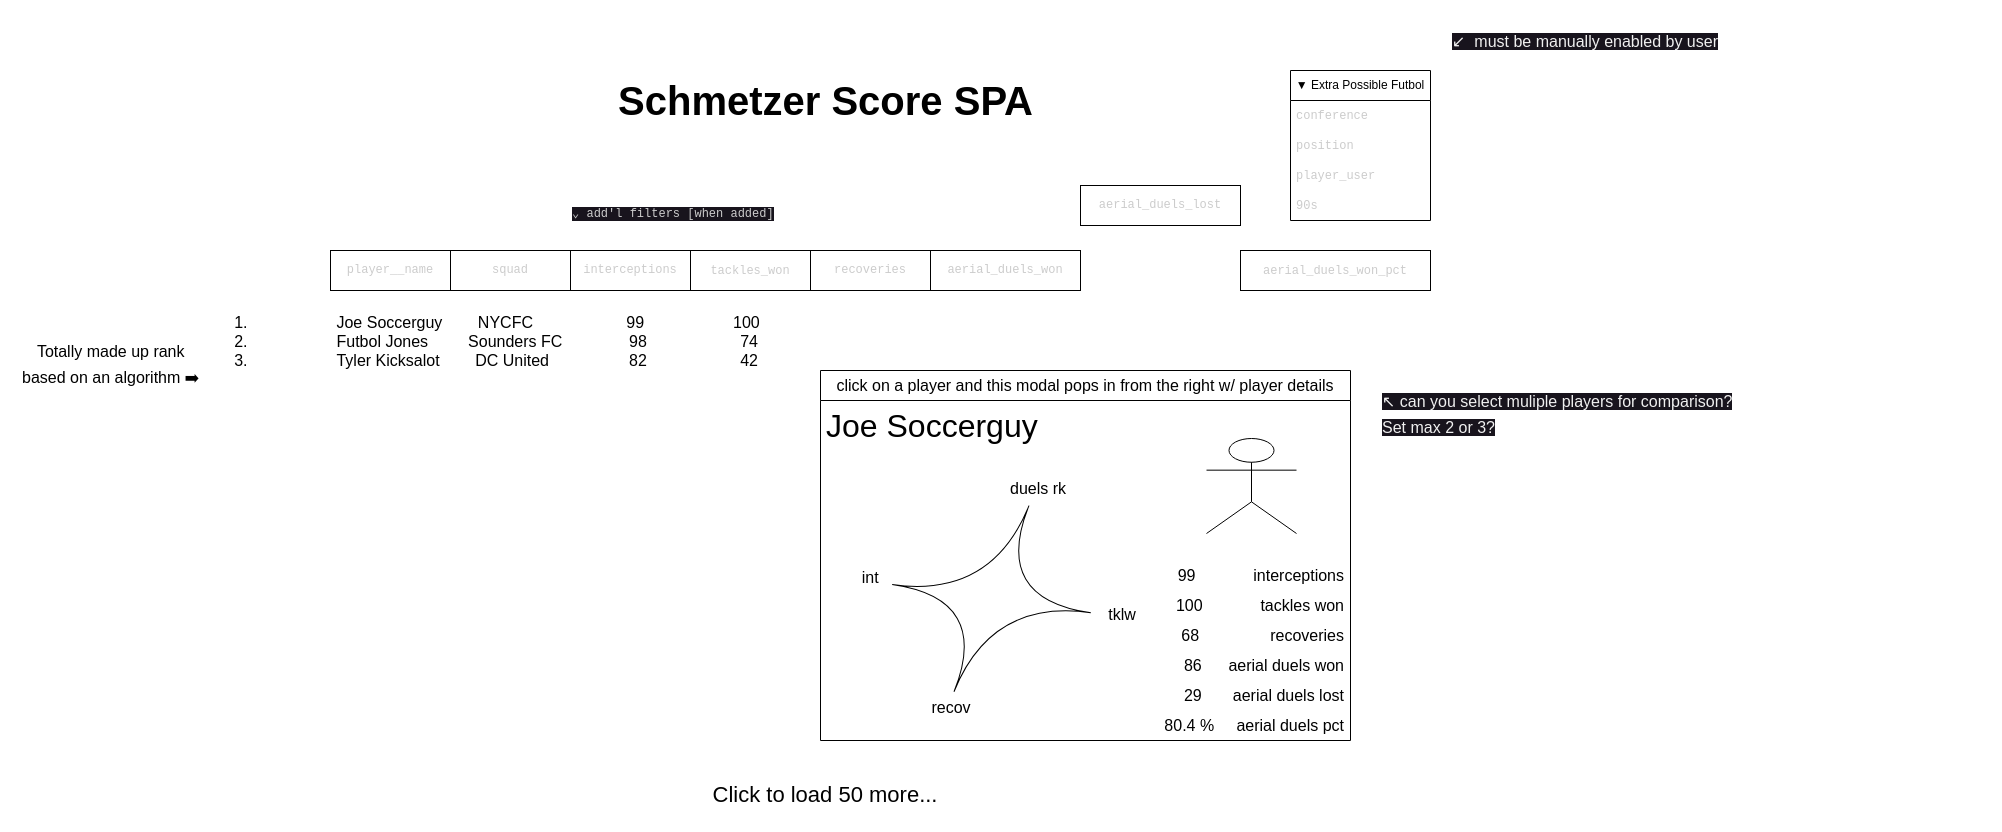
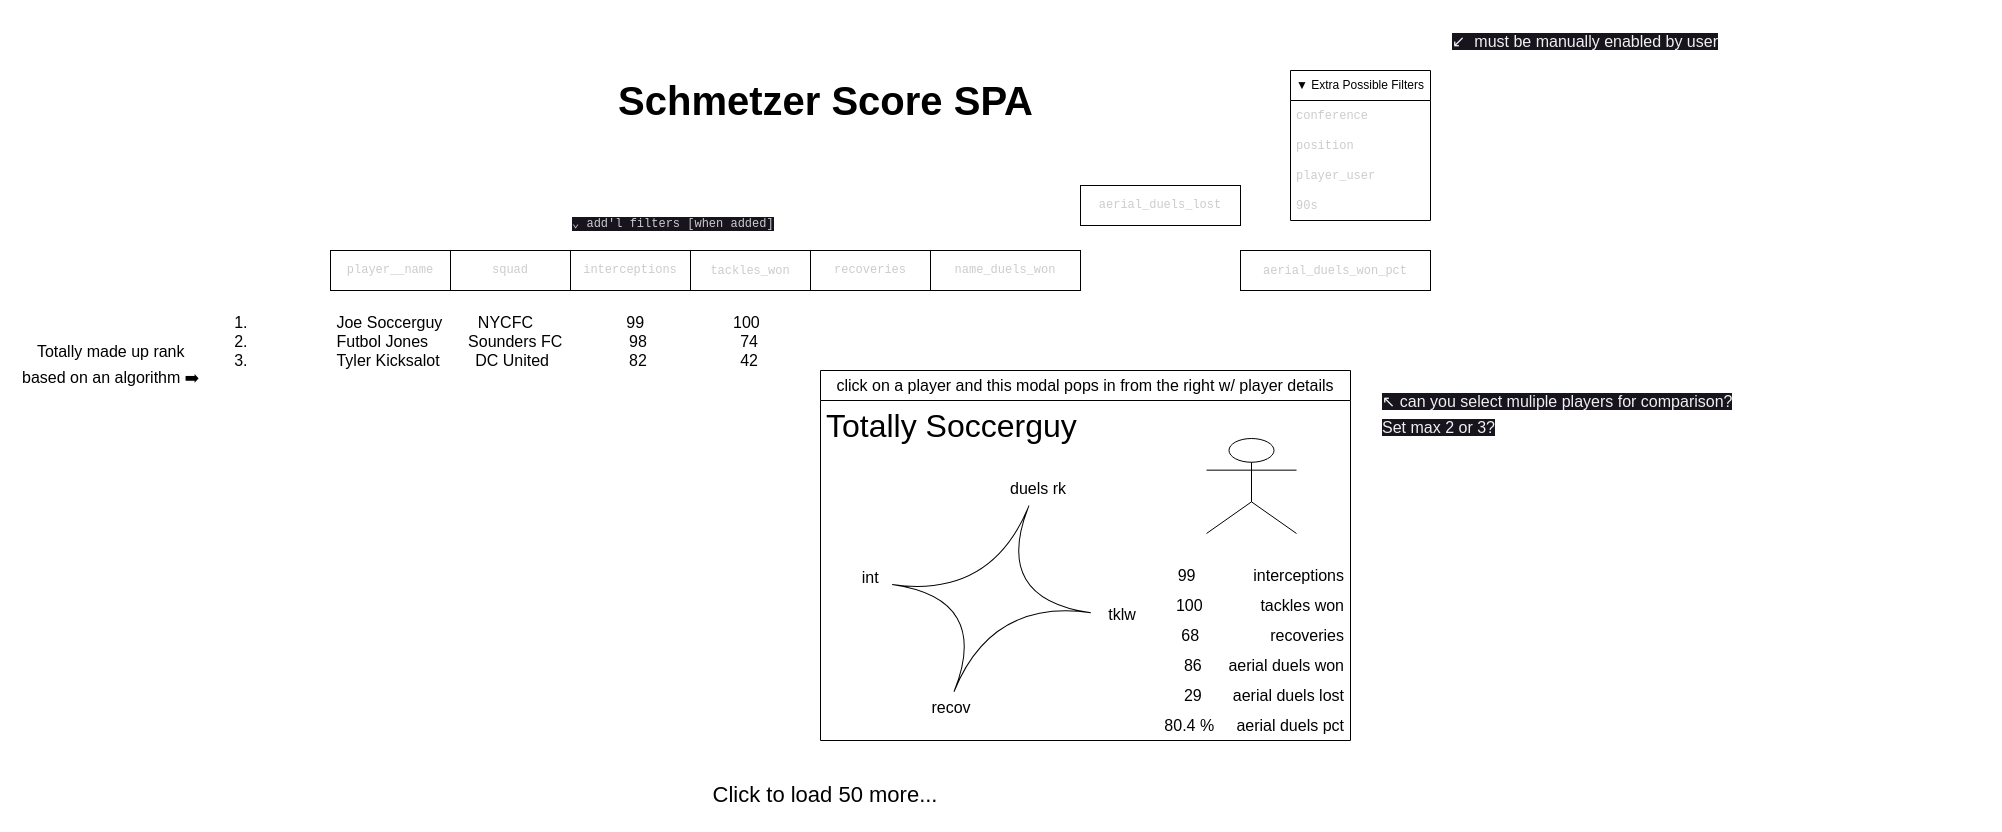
node "▼ Extra Possible Futbol": label "▼ Extra Possible Futbol" -> "▼ Extra Possible Filters"
node "⌄ add'l filters [when added]": moved (696, 216) -> (696, 226)
node "aerial_duels_won": label "aerial_duels_won" -> "name_duels_won"
node "Joe Soccerguy": label "Joe Soccerguy" -> "Totally Soccerguy"
